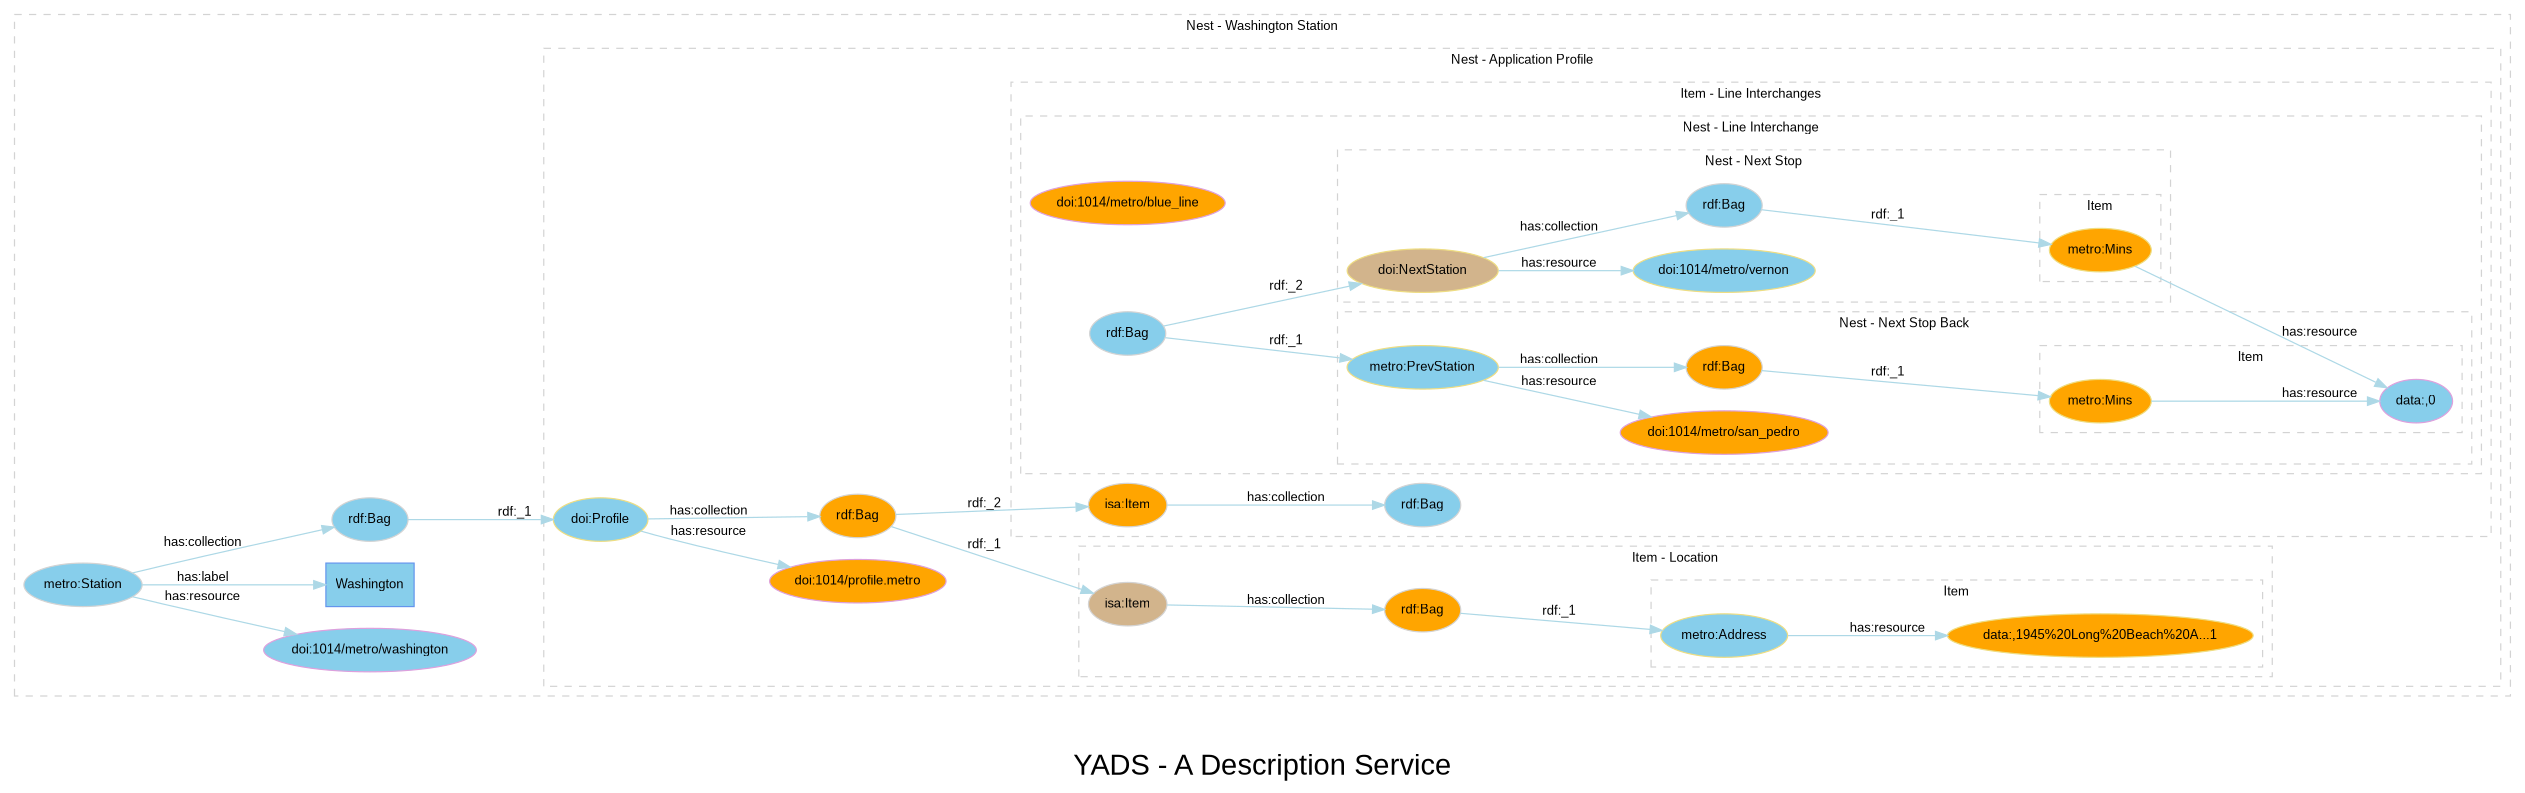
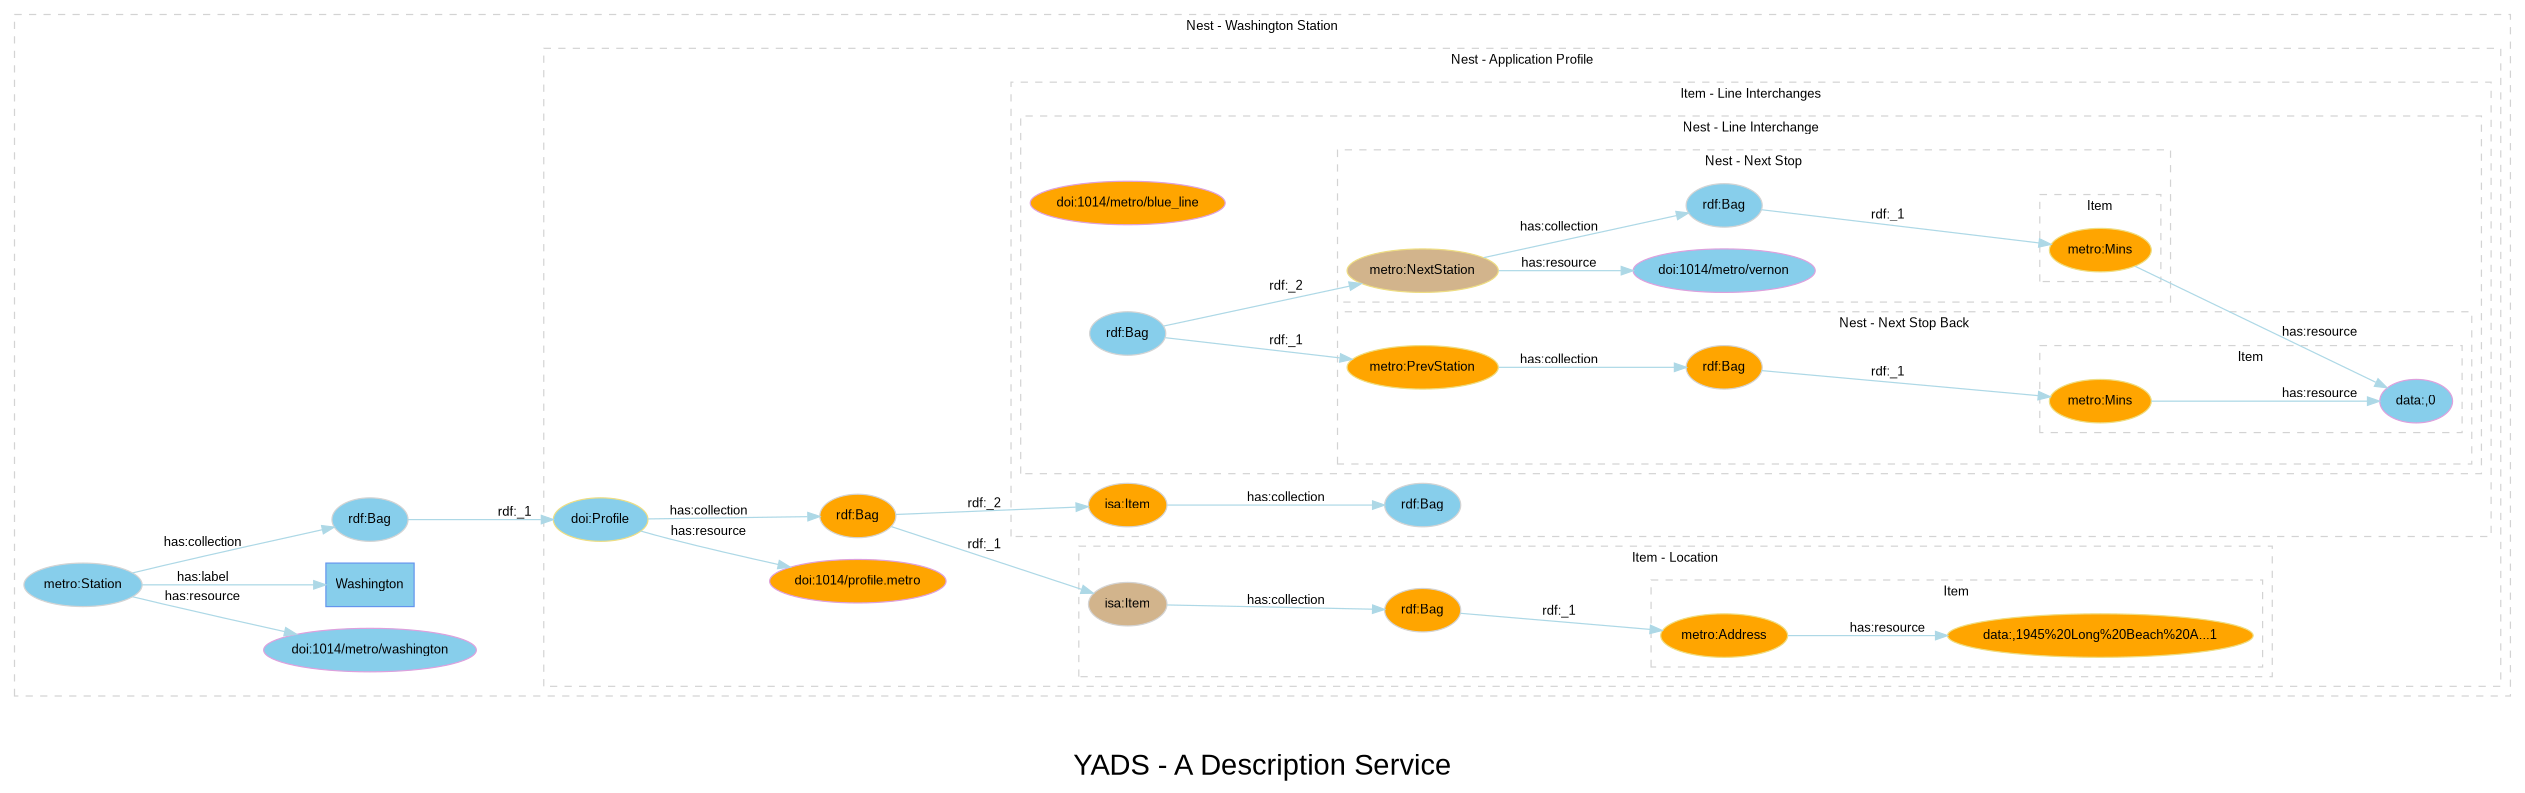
node "doi:NextStation": label "doi:NextStation" -> "metro:NextStation"
node "doi:1014/metro/vernon": color lightgoldenrod -> plum
node "metro:PrevStation": fillcolor skyblue -> orange
node "doi:1014/metro/san_pedro": removed
node "metro:Address": fillcolor skyblue -> orange
